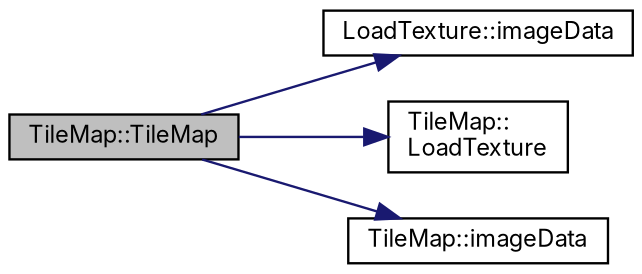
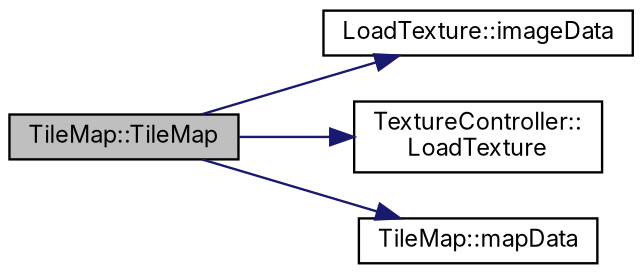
node "TileMap:: LoadTexture": label "TileMap:: LoadTexture" -> "TextureController:: LoadTexture"
node "TileMap::imageData": label "TileMap::imageData" -> "TileMap::mapData"
